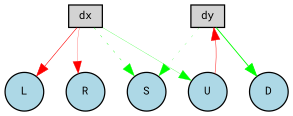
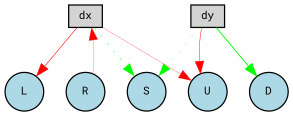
edge "dx" -> "R": reversed
edge "dx" -> "U": color green -> red
edge "U" -> "dy": reversed
